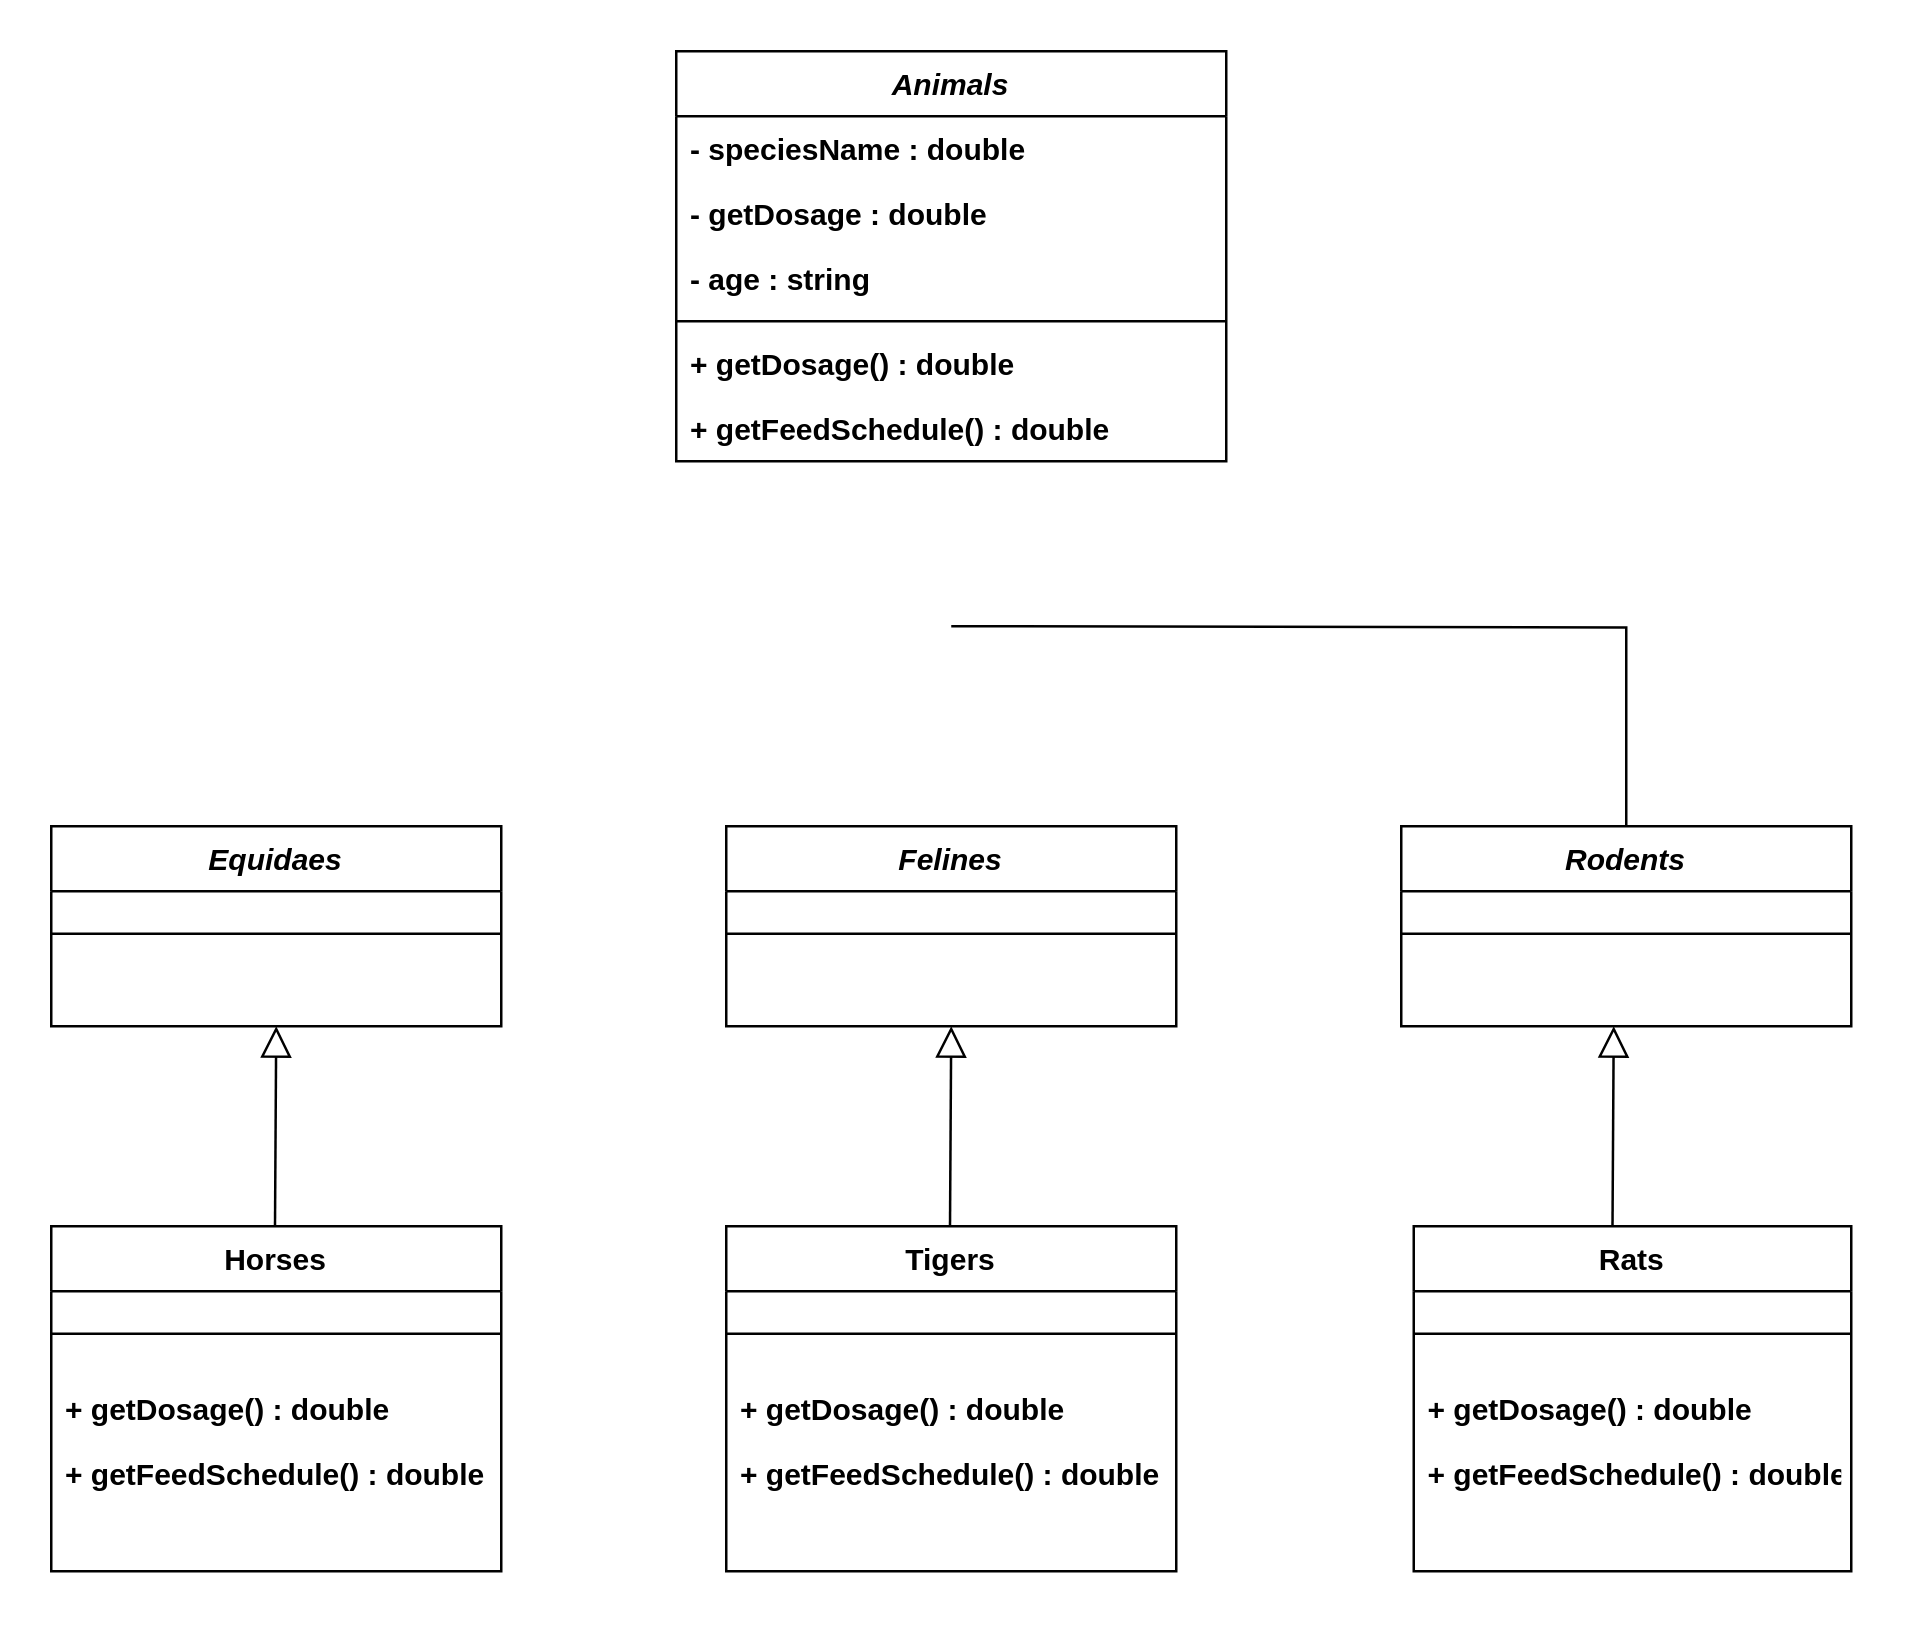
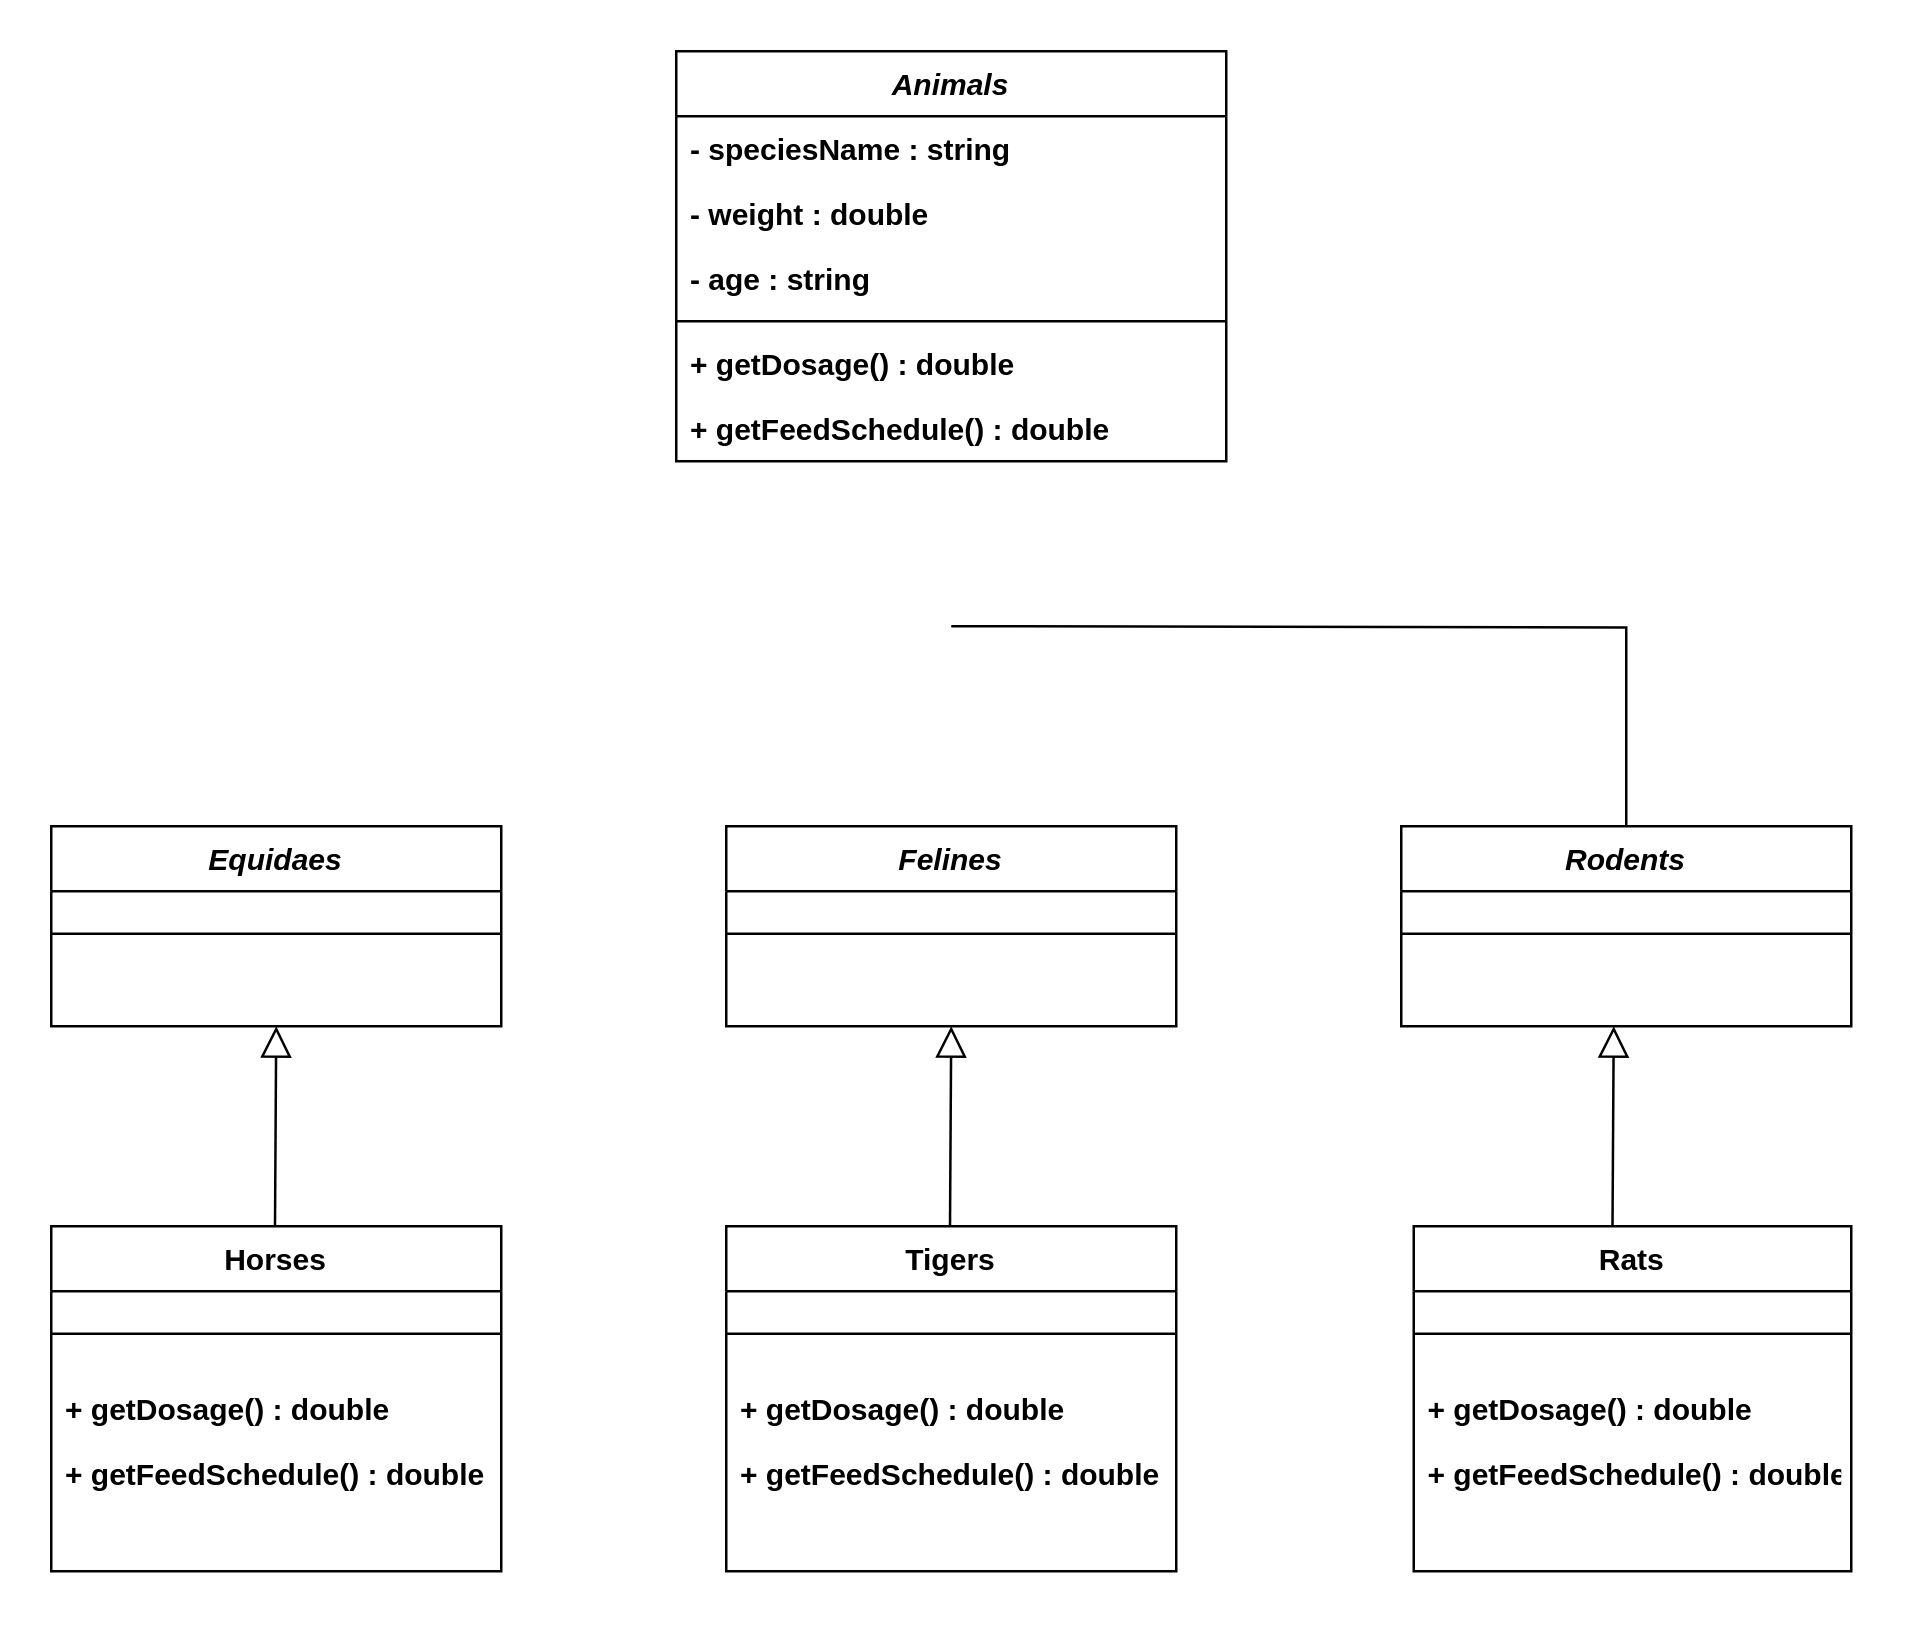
node "- speciesName : double": label "- speciesName : double" -> "- speciesName : string"
node "- getDosage : double": label "- getDosage : double" -> "- weight : double"
